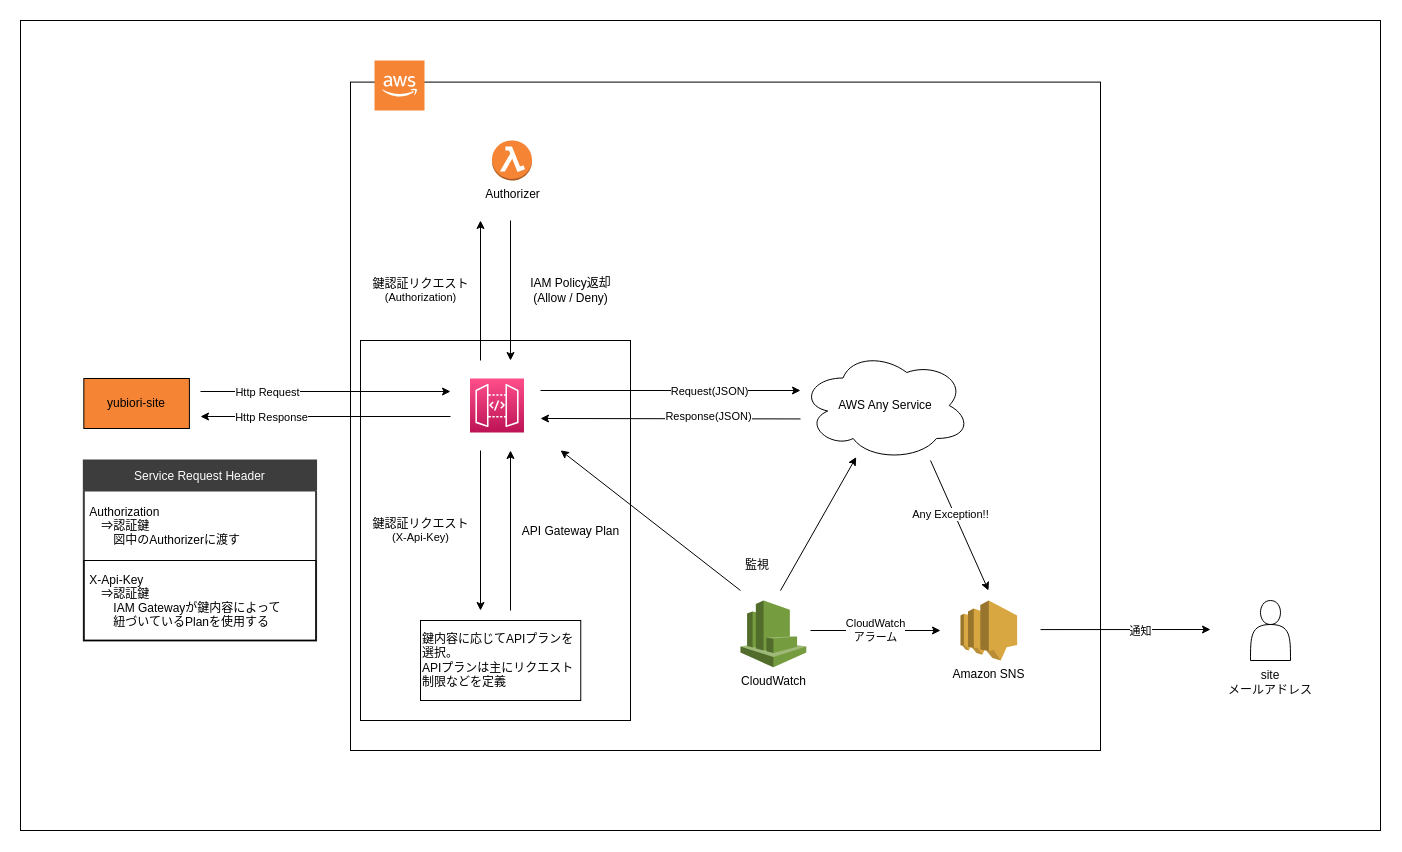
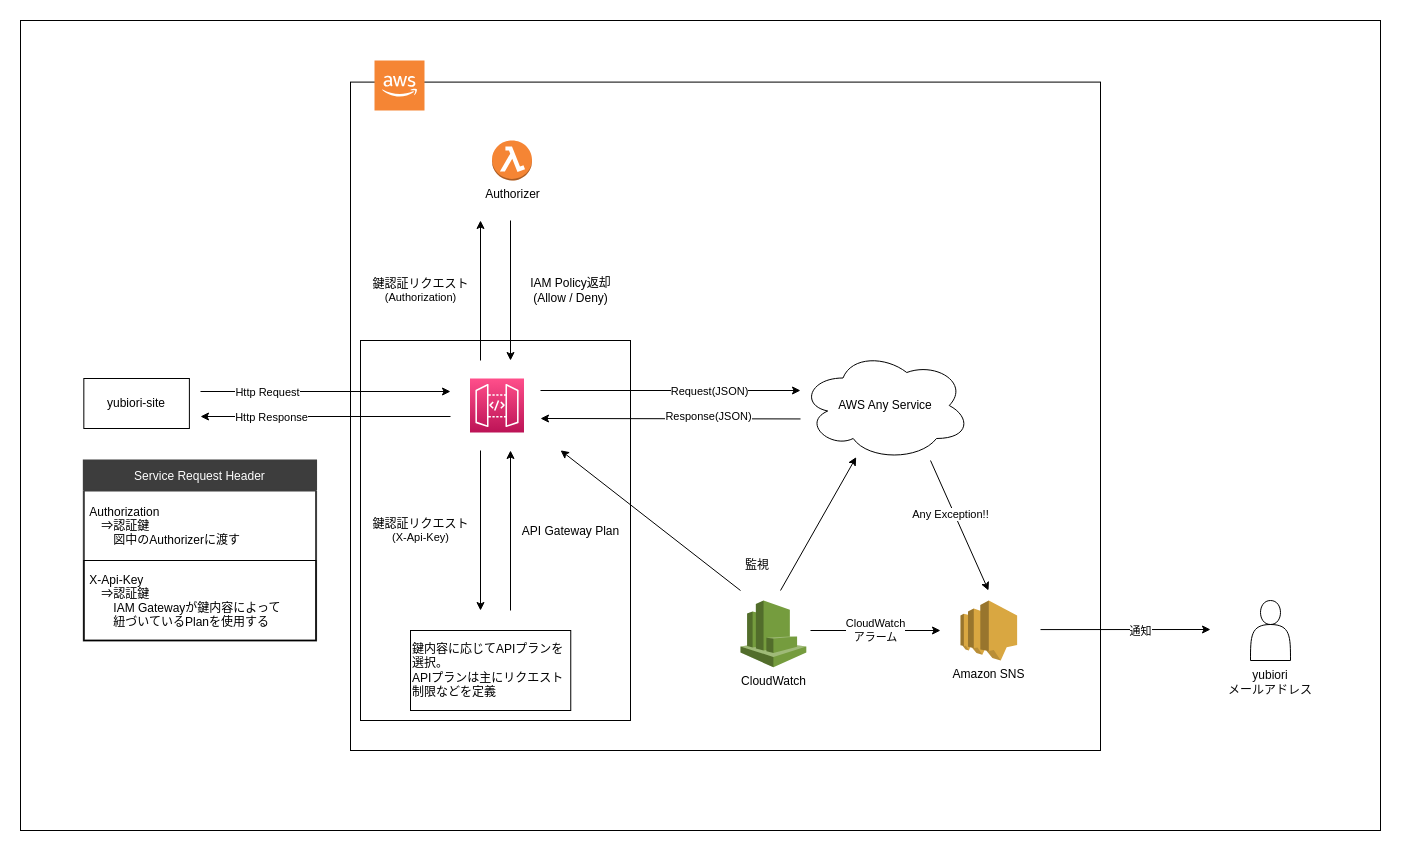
node "yubiori-site": fillcolor #f58534 -> #ffffff
node "鍵内容に応じてAPIプランを選択。 APIプランは主にリクエスト制限などを定義": moved (501, 661) -> (491, 671)
node "site メールアドレス": label "site メールアドレス" -> "yubiori メールアドレス"
